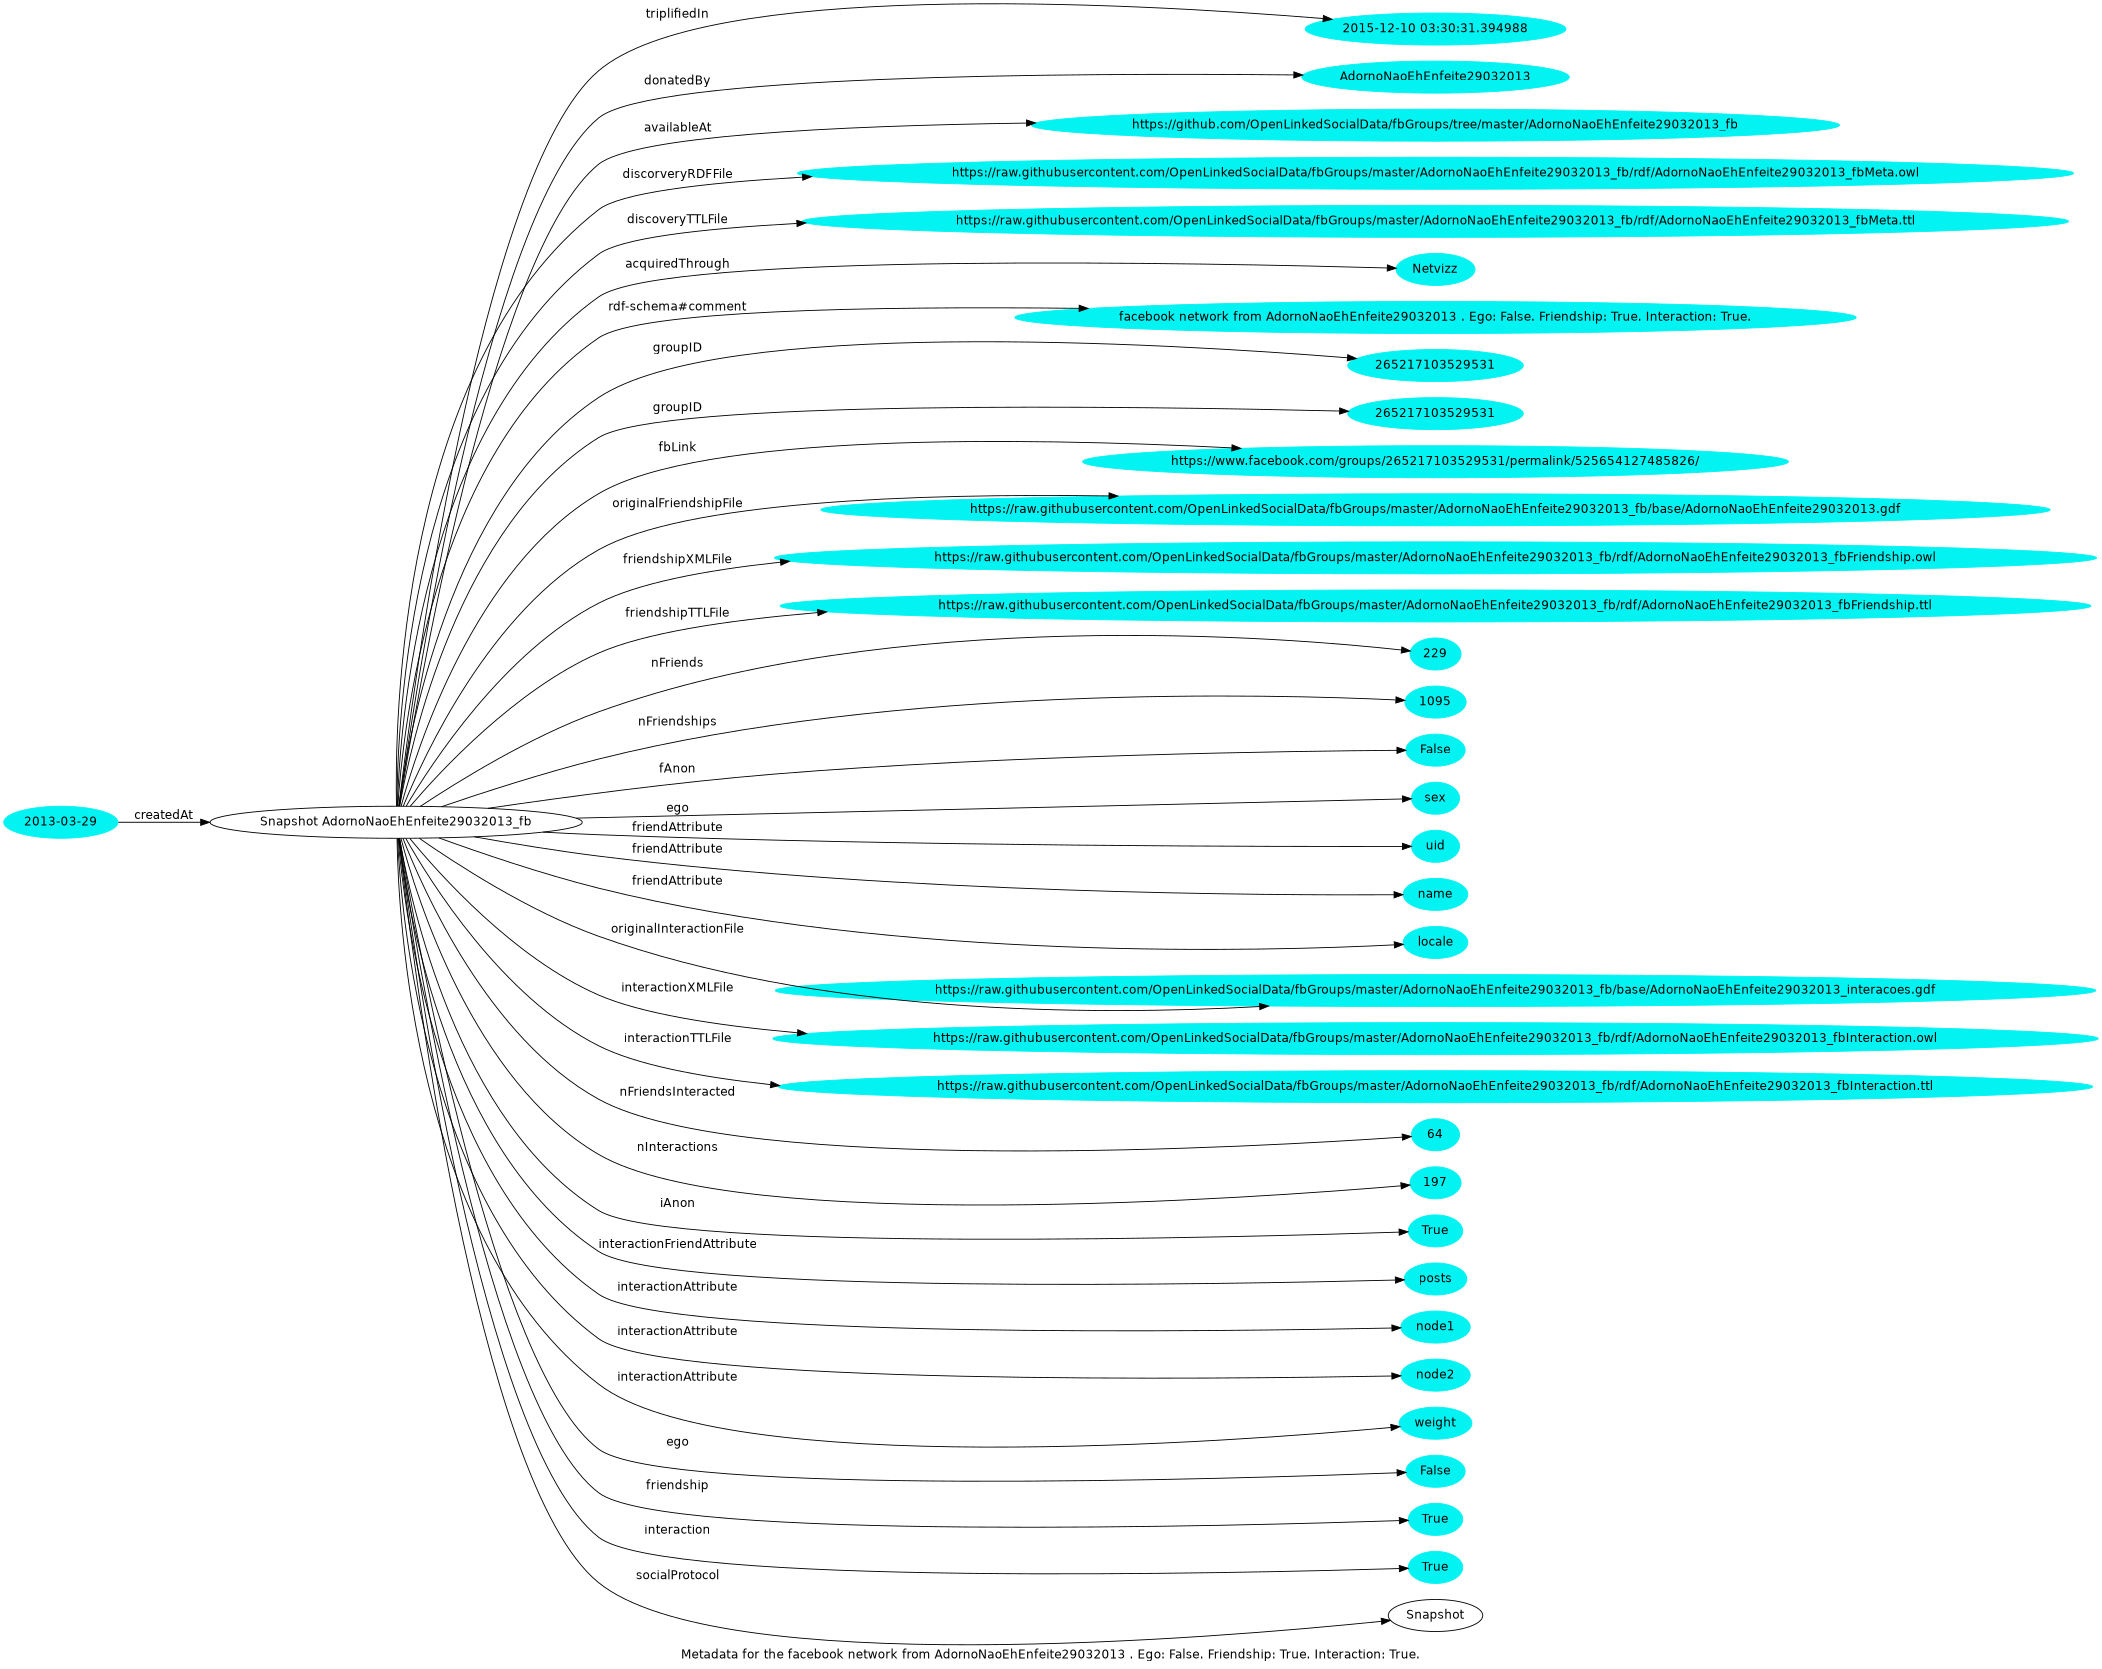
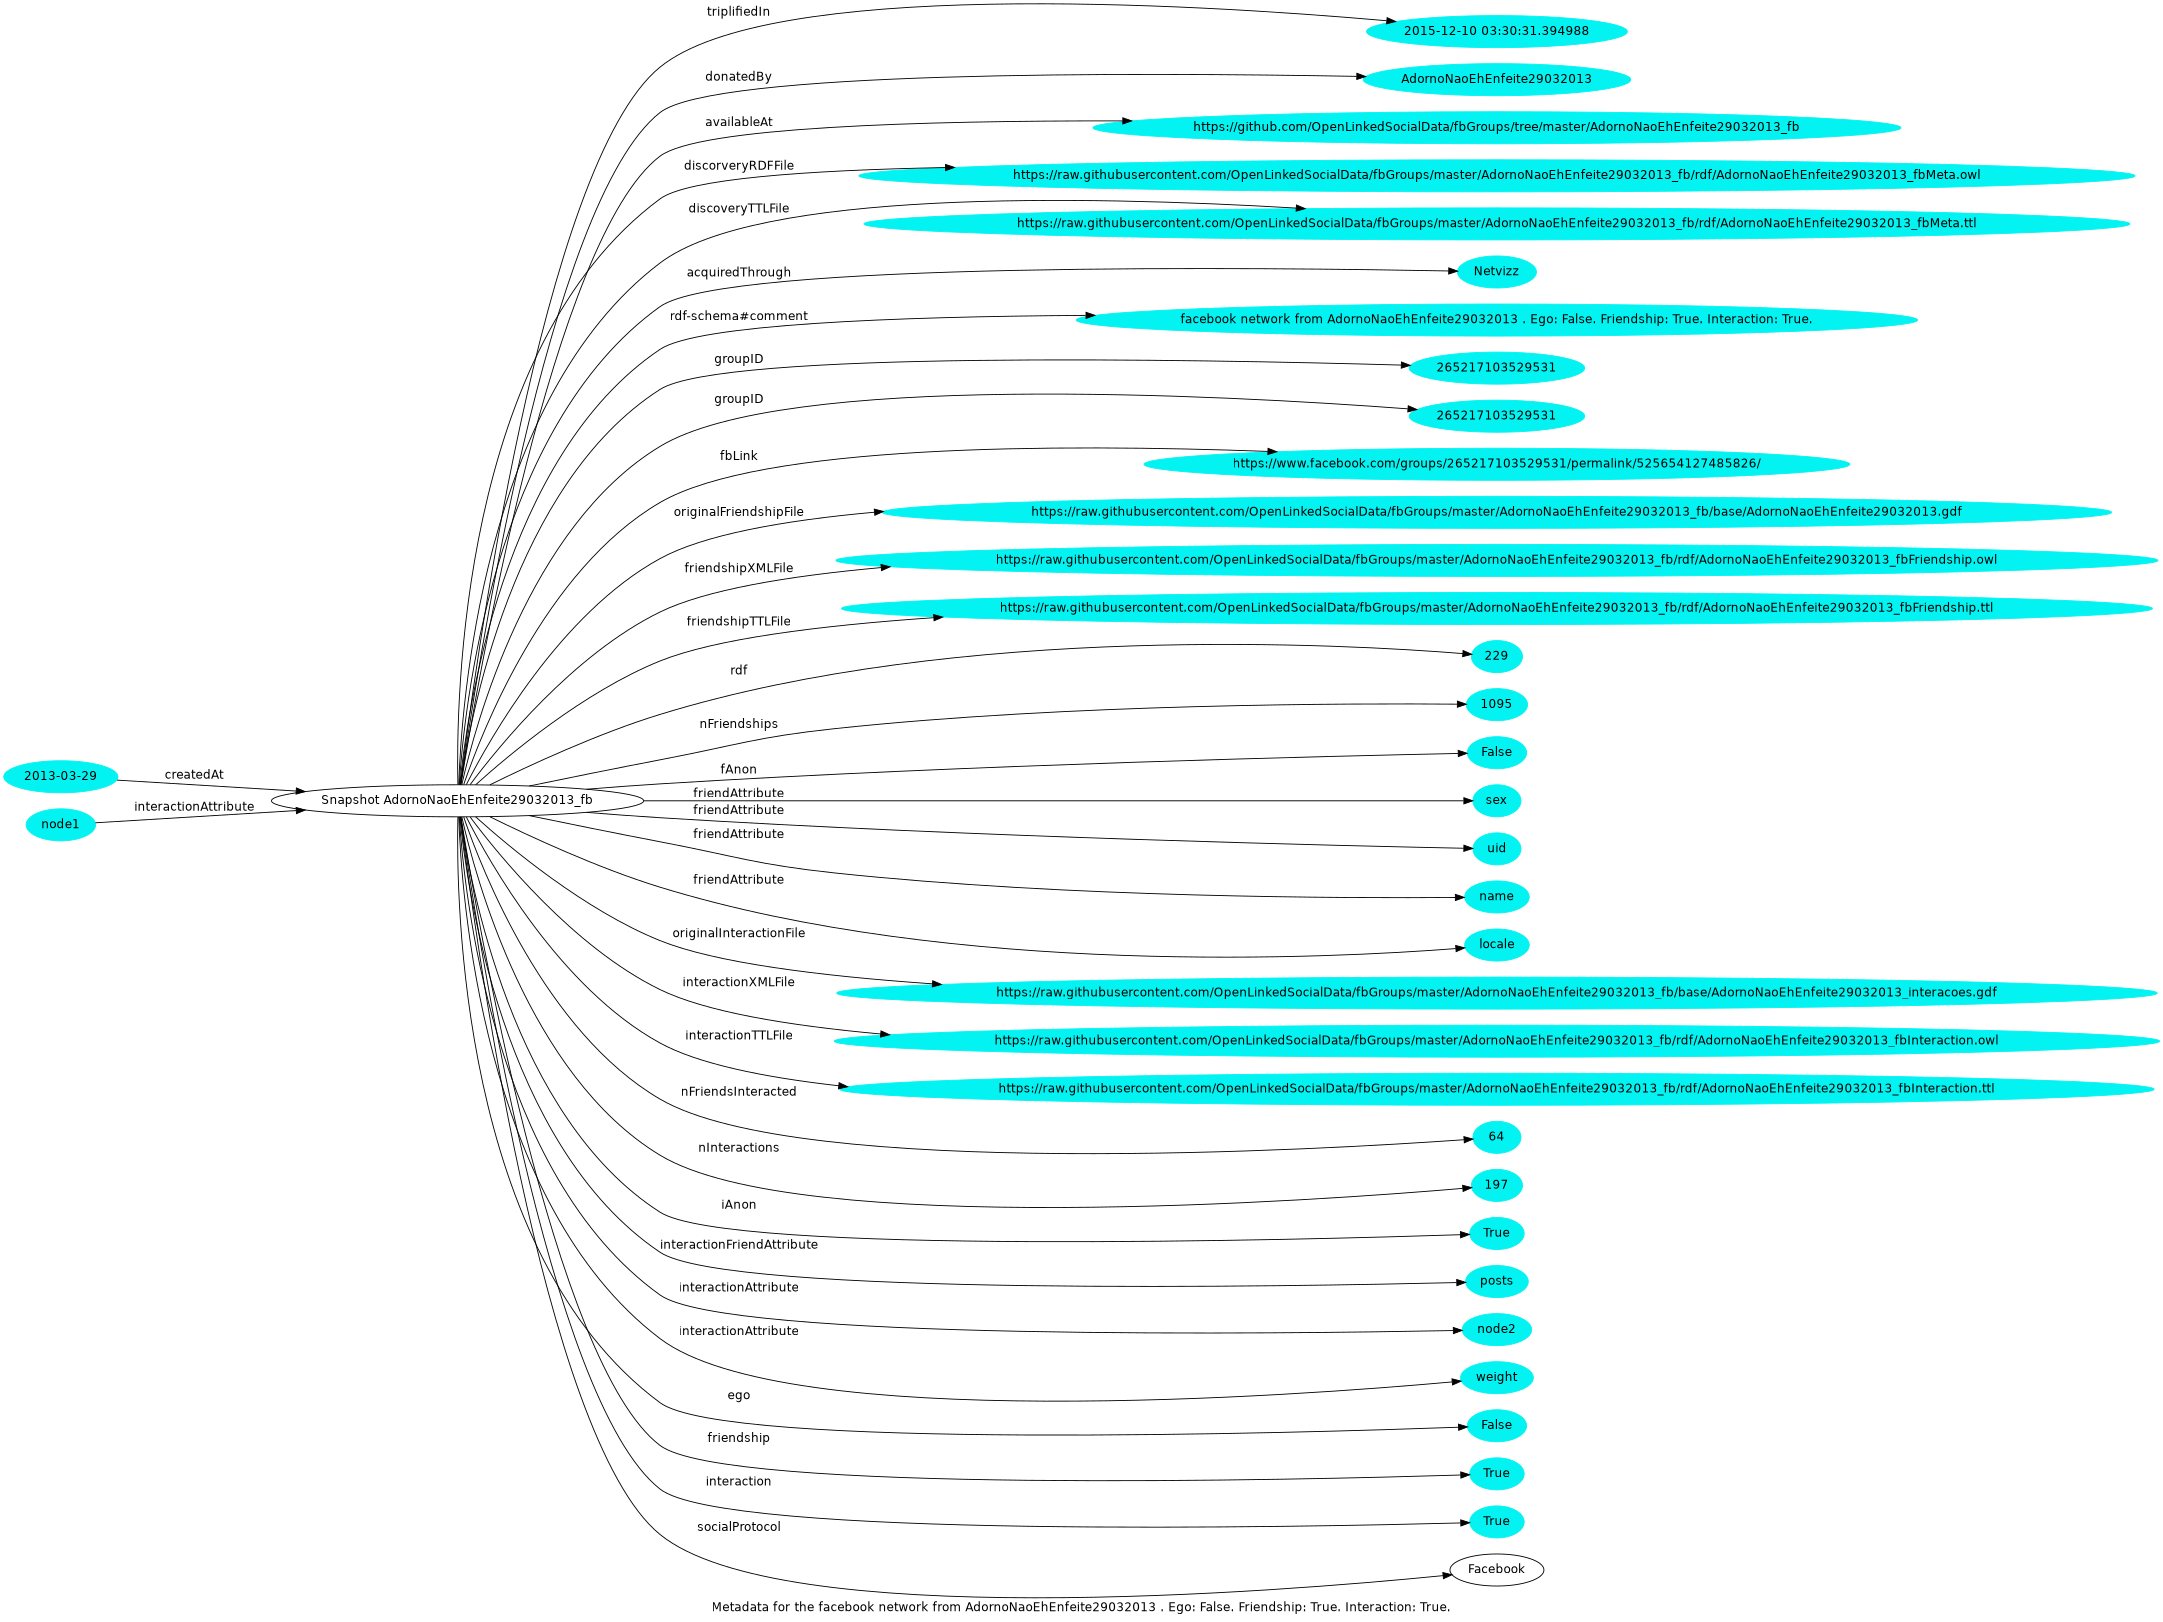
edge "Snapshot AdornoNaoEhEnfeite29032013_fb" -> "229": label "nFriends" -> "rdf"
edge "Snapshot AdornoNaoEhEnfeite29032013_fb" -> "sex": label "ego" -> "friendAttribute"
edge "Snapshot AdornoNaoEhEnfeite29032013_fb" -> "node1": reversed
node "Snapshot": label "Snapshot" -> "Facebook"
